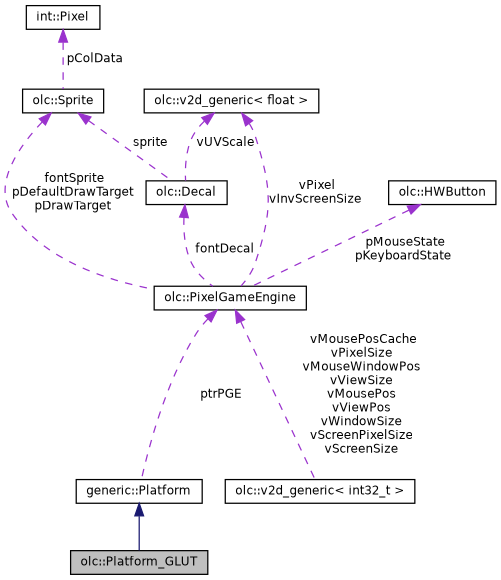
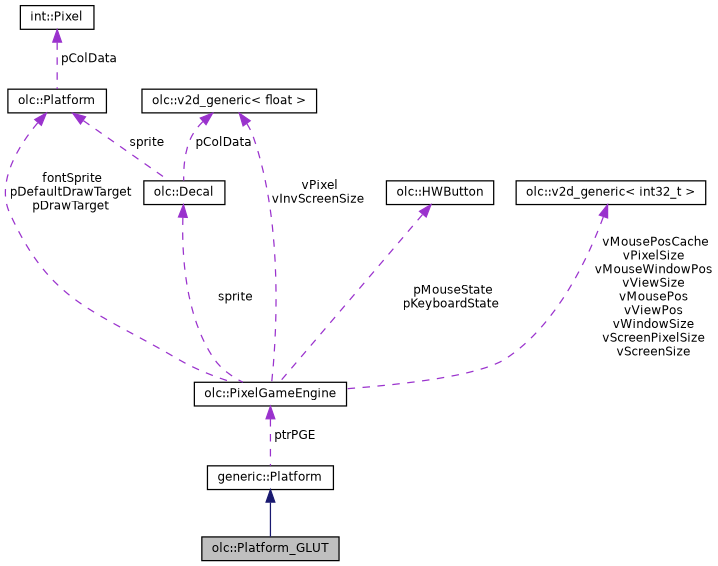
node "olc::Sprite": label "olc::Sprite" -> "olc::Platform"
edge "olc::Decal" -> "olc::v2d_generic< float >": label " vUVScale" -> " pColData"
edge "olc::PixelGameEngine" -> "olc::Decal": label " fontDecal" -> " sprite"
edge "olc::v2d_generic< int32_t >" -> "olc::PixelGameEngine": reversed
